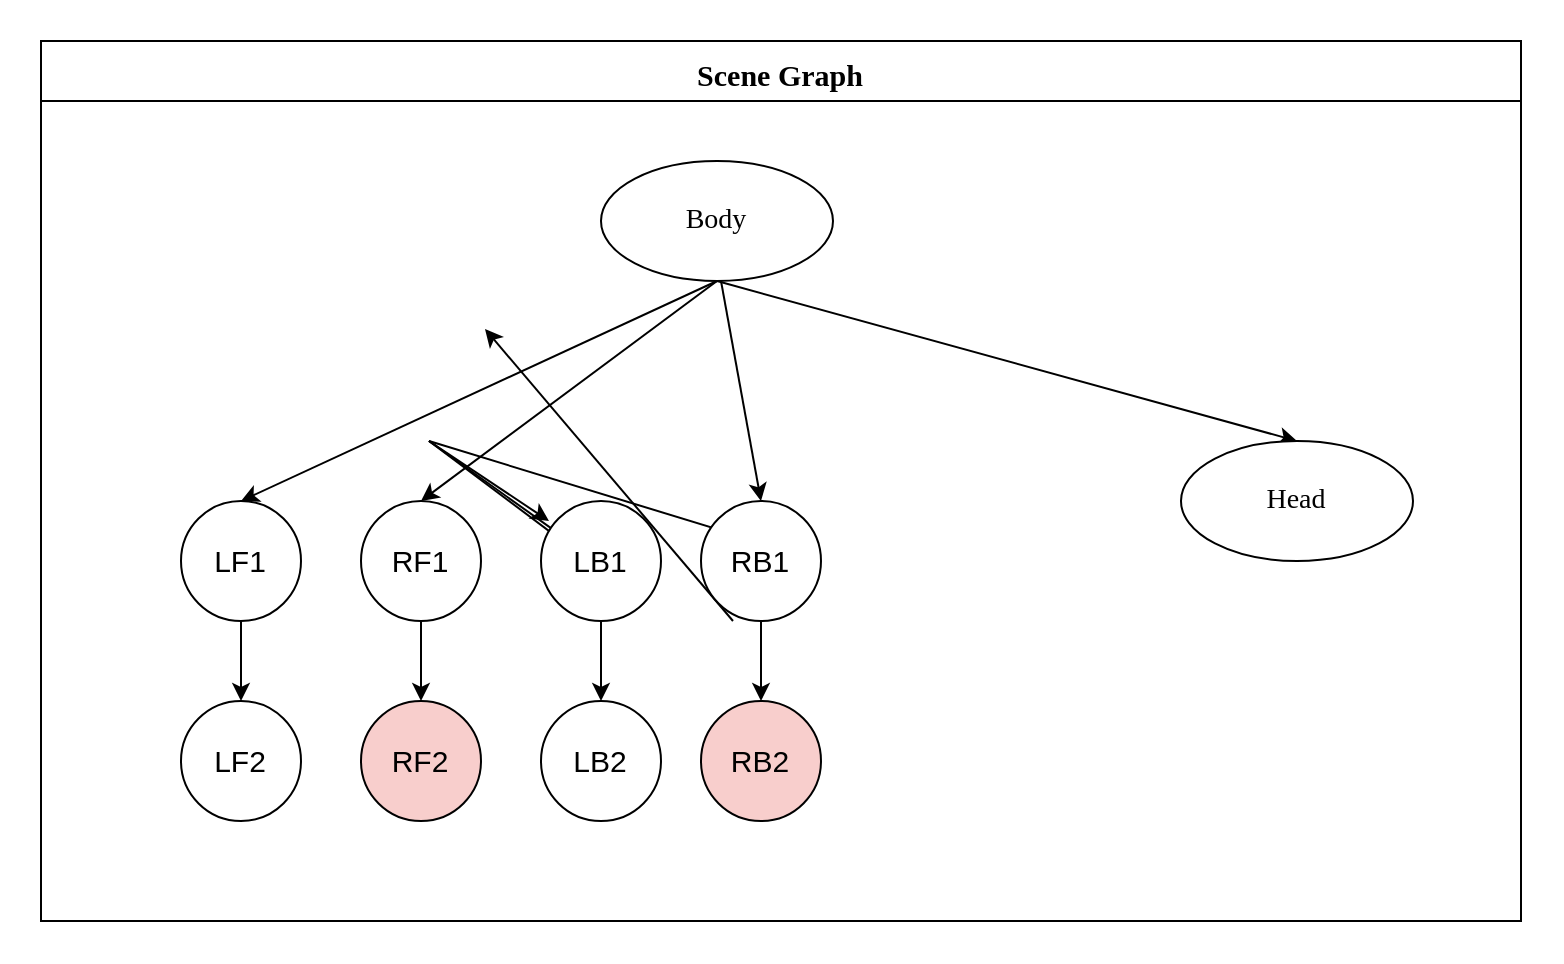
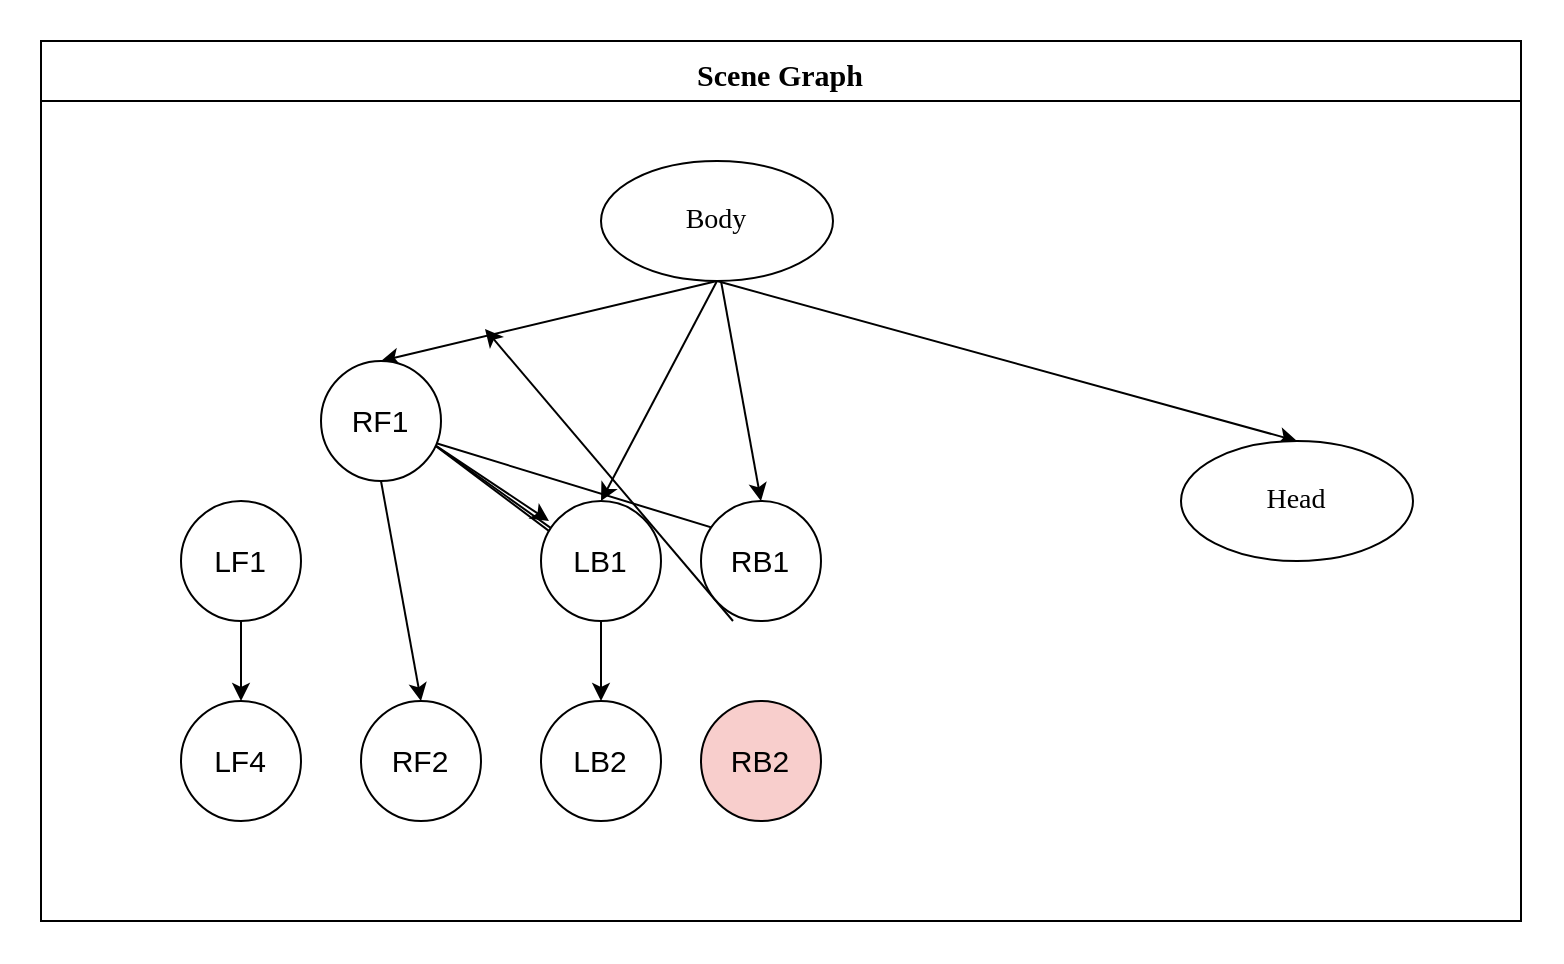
edge "Body" -> "LB1": added
edge "Body" -> "LF1": removed
node "RF1": moved (421, 561) -> (381, 421)
edge "RB1" -> "RB2": removed
node "LF2": label "LF2" -> "LF4"
node "RF2": fillcolor #f8cecc -> #ffffff
